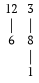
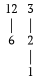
node "8": label "8" -> "2"
